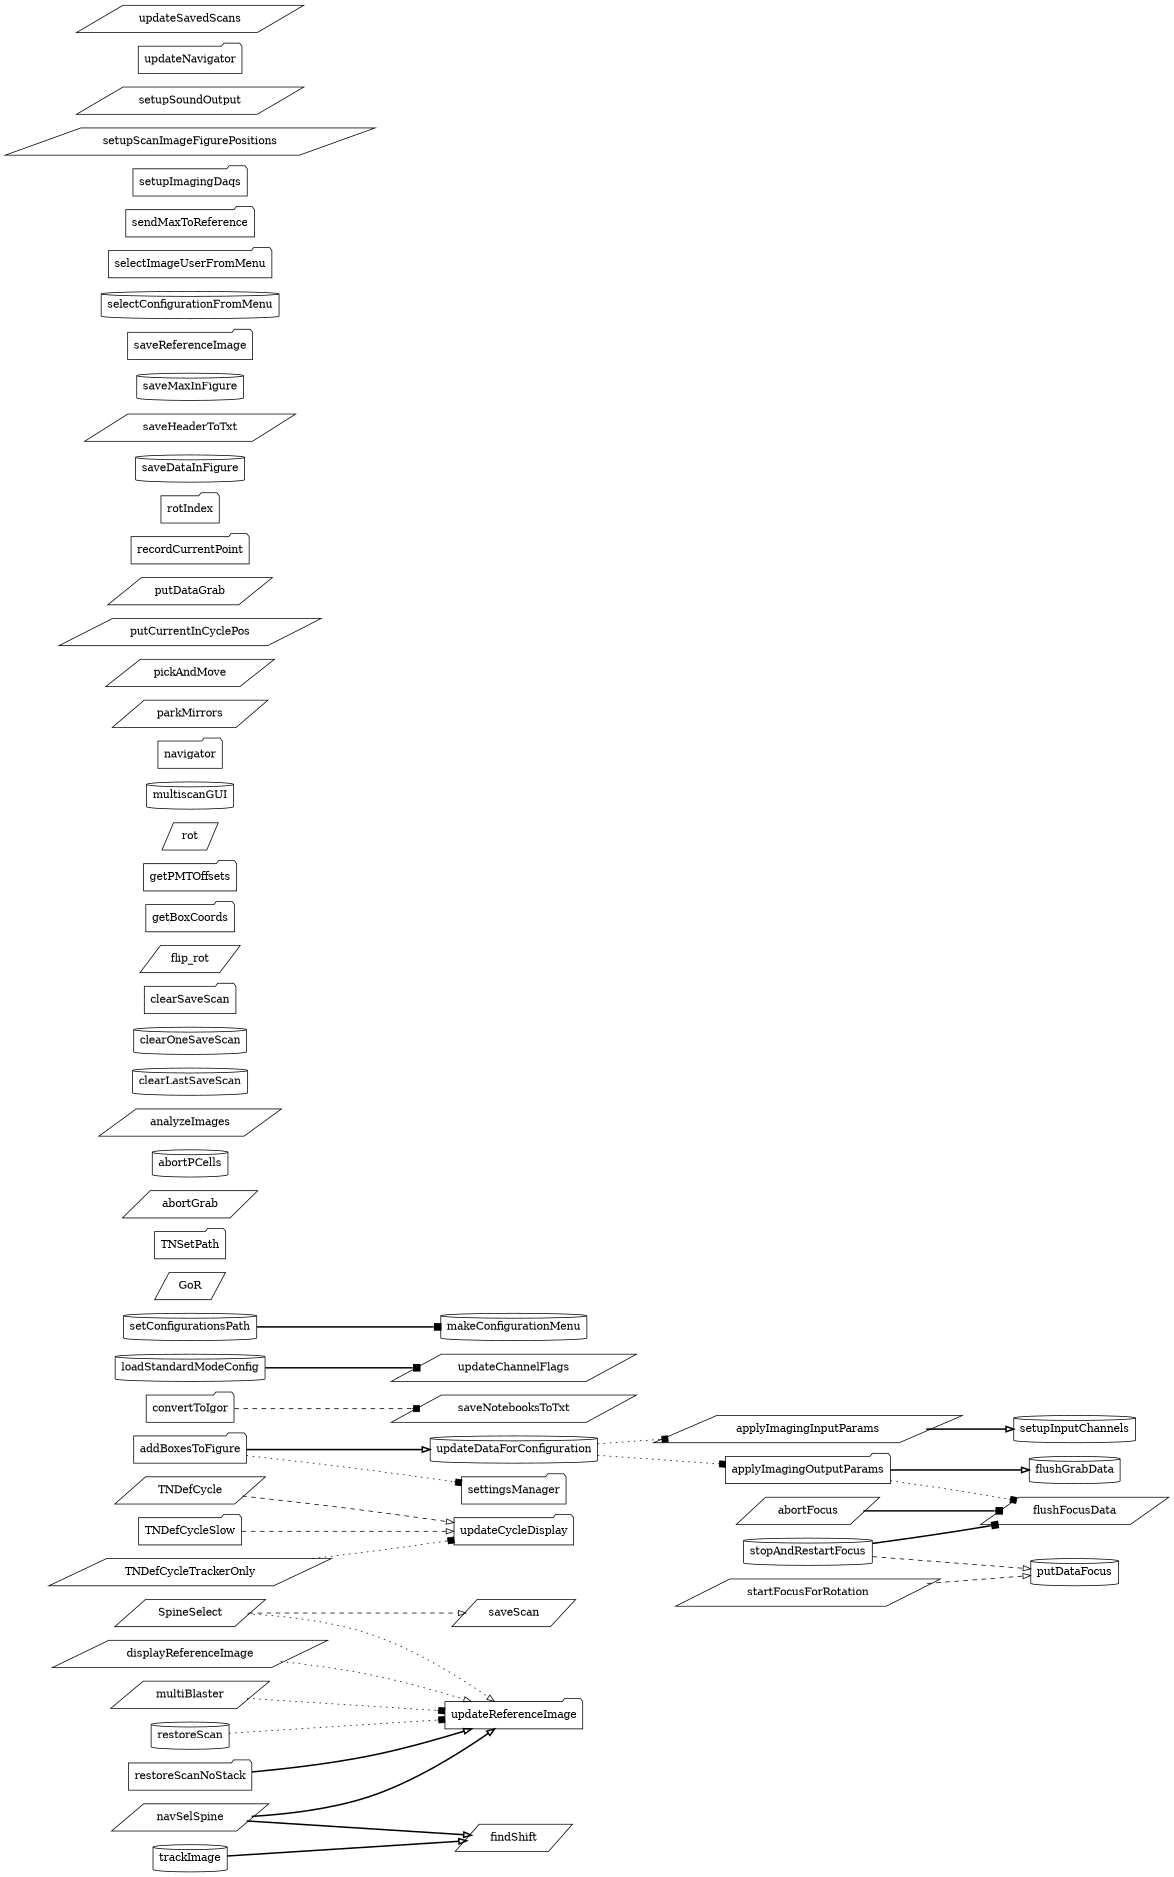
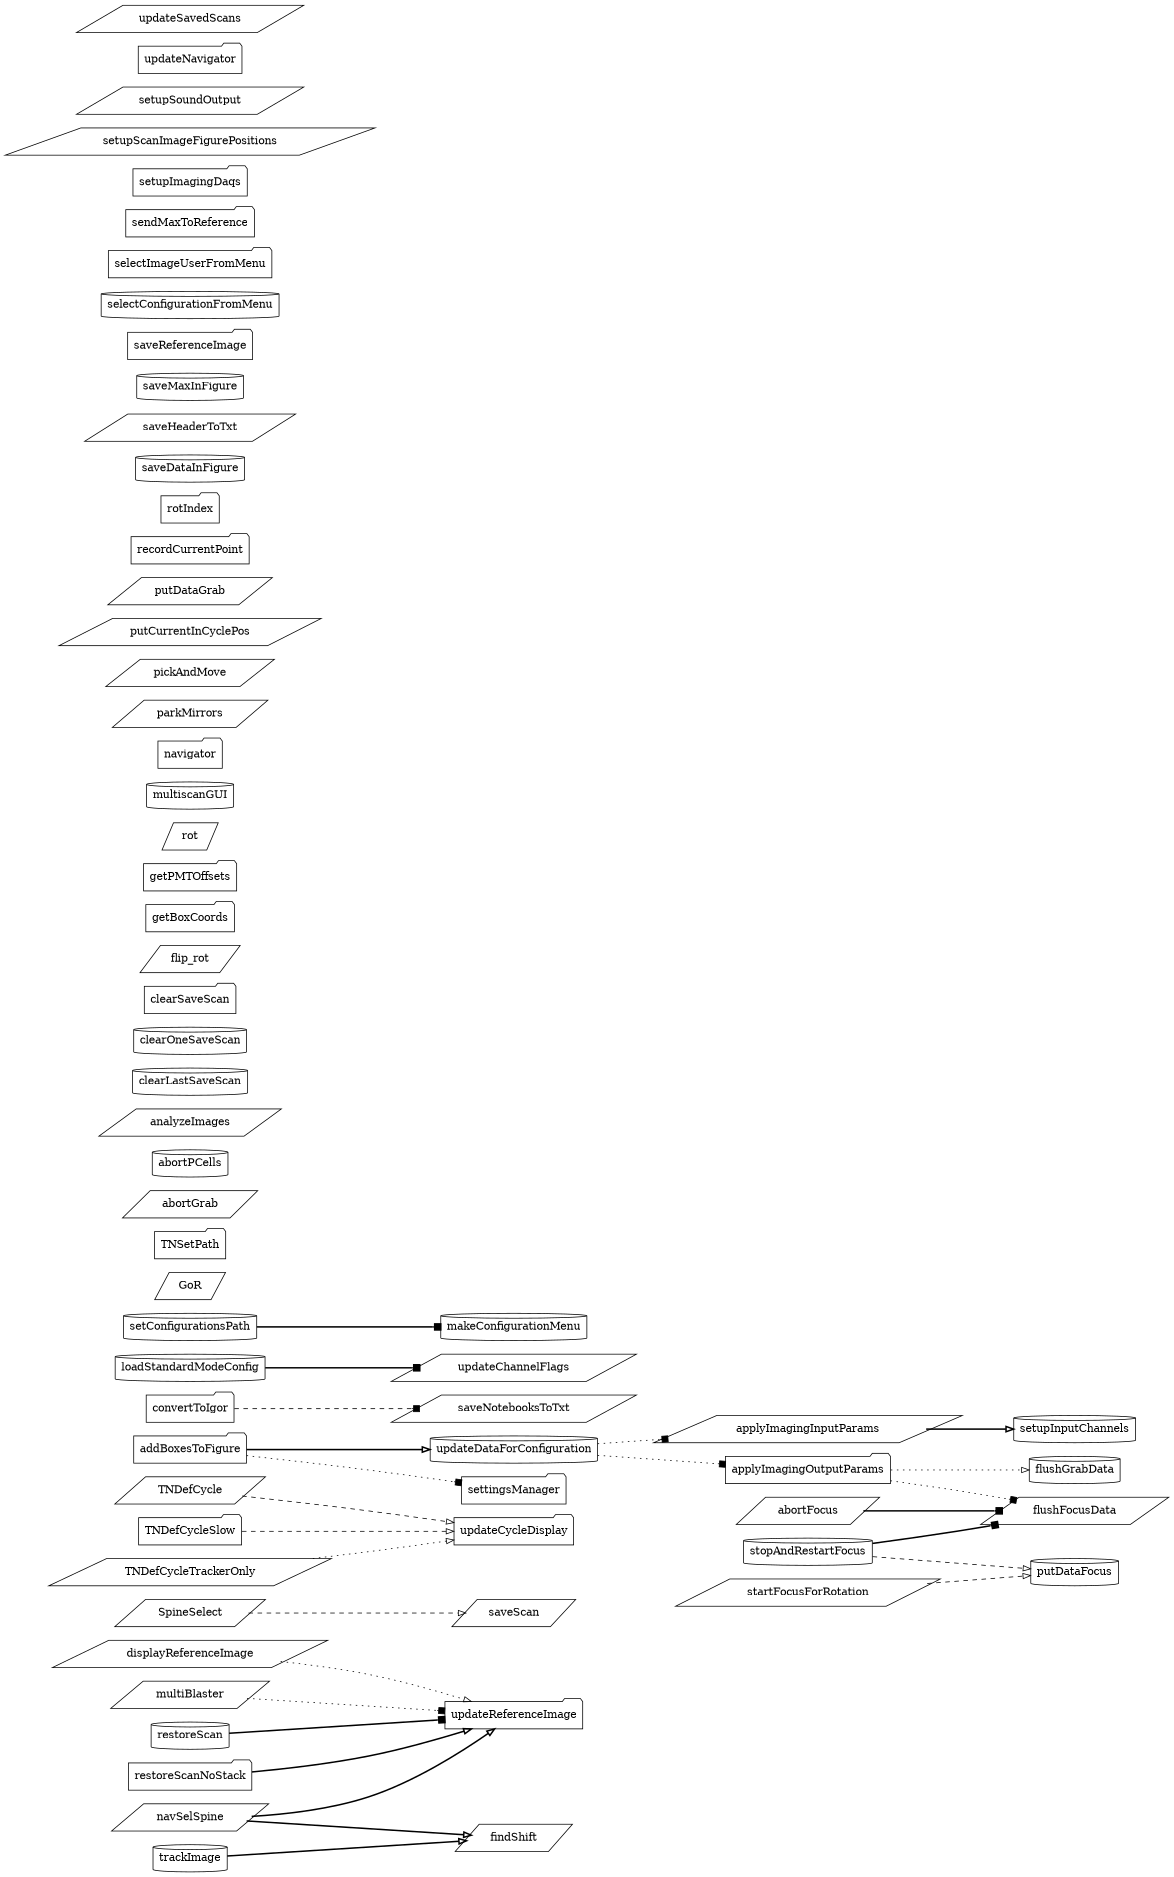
edge "applyImagingOutputParams" -> "flushGrabData": style bold -> dotted
edge "TNDefCycleTrackerOnly" -> "updateCycleDisplay": arrowhead box -> onormal
edge "SpineSelect" -> "updateReferenceImage": removed
edge "restoreScan" -> "updateReferenceImage": style dotted -> bold
